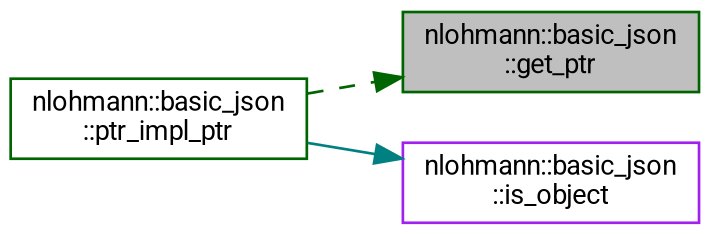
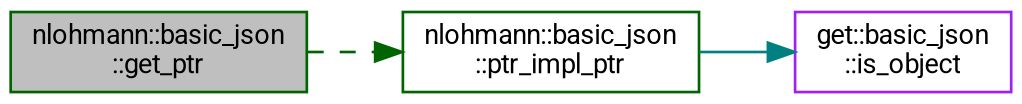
edge "nlohmann::basic_json ::ptr_impl_ptr" -> "nlohmann::basic_json ::get_ptr": reversed
node "nlohmann::basic_json ::is_object": label "nlohmann::basic_json ::is_object" -> "get::basic_json ::is_object"
